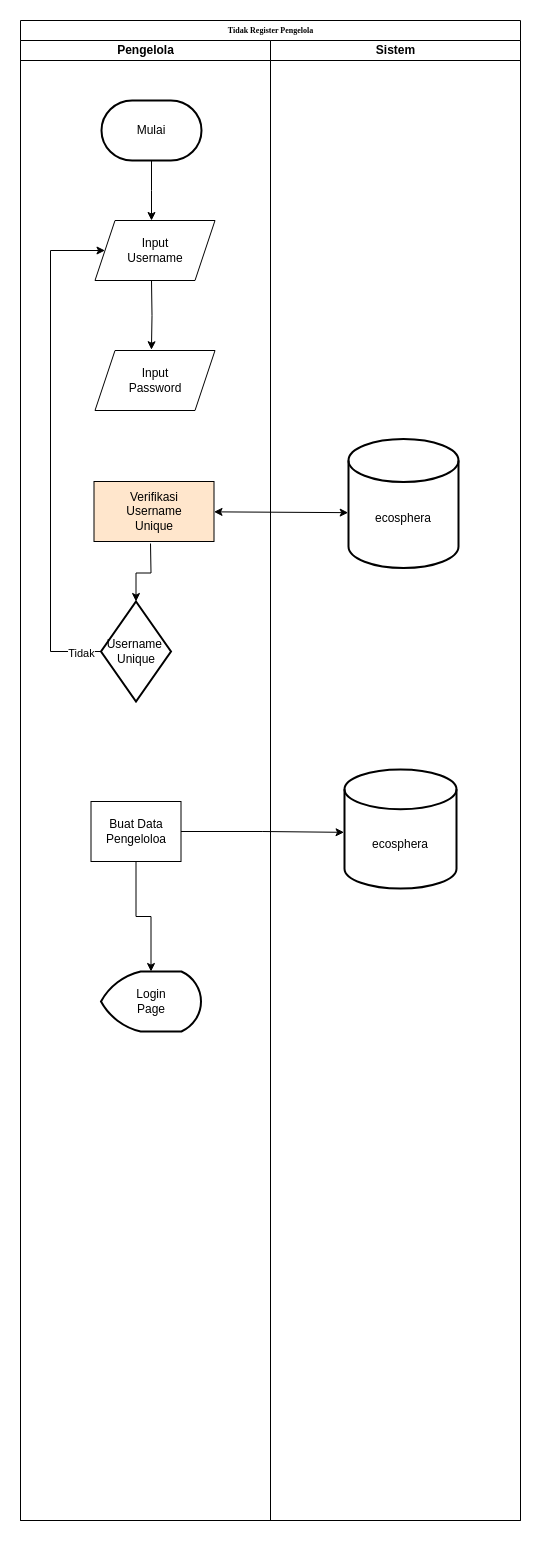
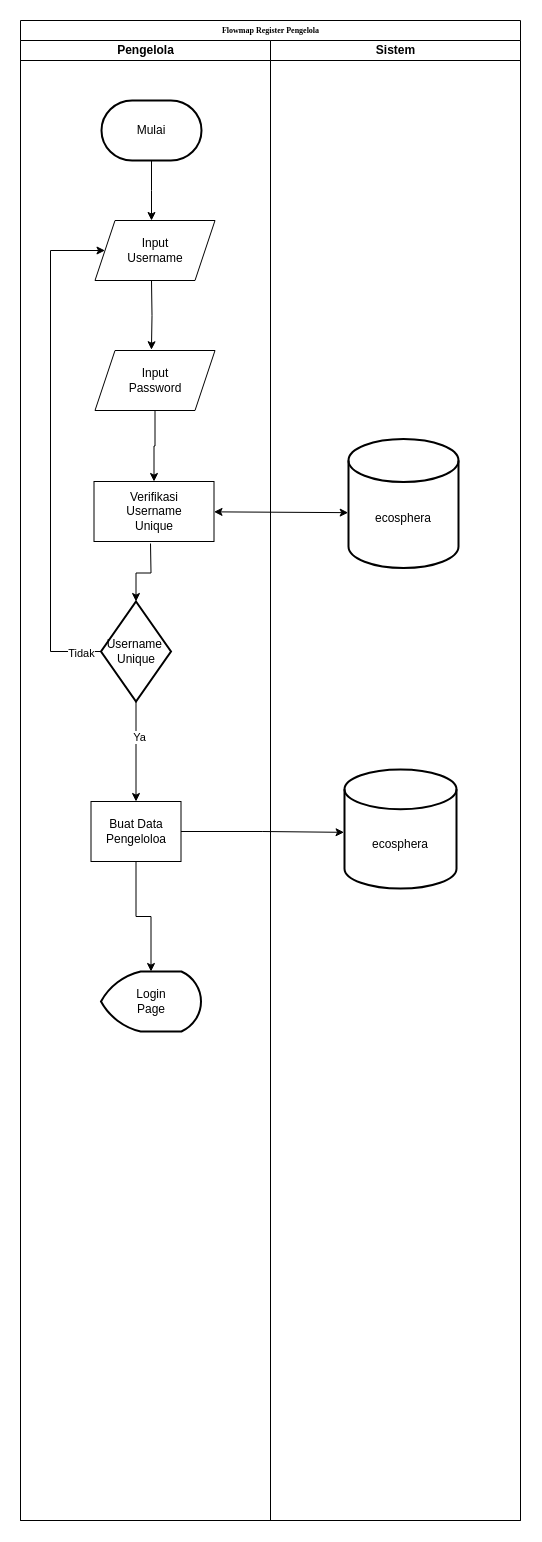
node "Tidak Register Pengelola": label "Tidak Register Pengelola" -> "Flowmap Register Pengelola"
edge "Input Password" -> "Verifikasi Username Unique": added
node "Verifikasi Username Unique": fillcolor #ffe6cc -> #ffffff
edge "Username Unique" -> "Buat Data Pengeloloa": added, label "Ya"
